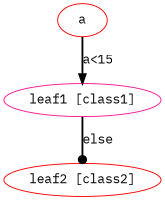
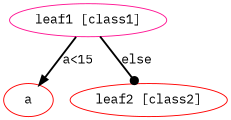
edge "a" -> "leaf1 [class1]": reversed
